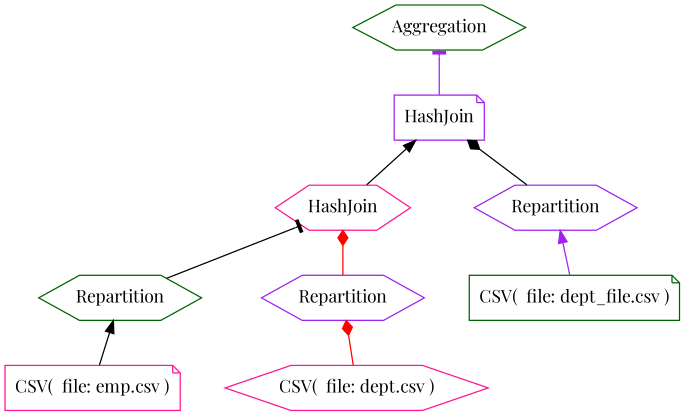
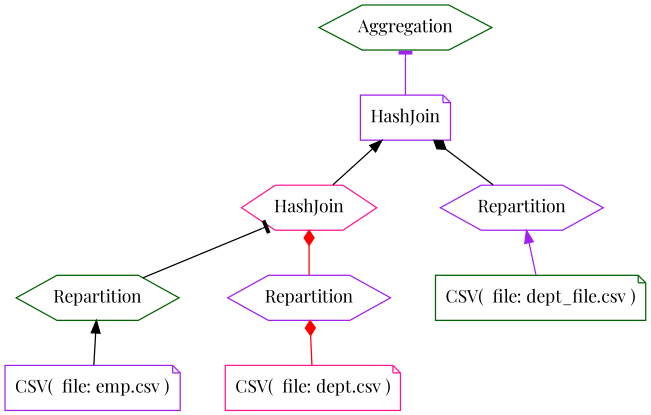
node "CSV(  file: emp.csv )": color deeppink -> purple
node "CSV(  file: dept.csv )": shape hexagon -> note
